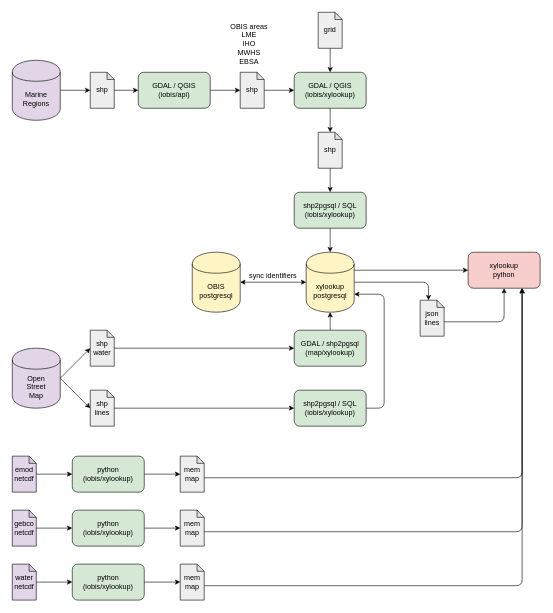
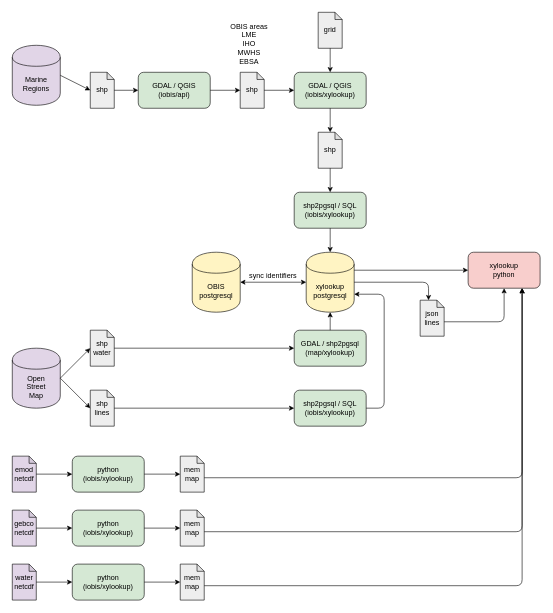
node "Marine Regions": moved (36, 90) -> (36, 75)
